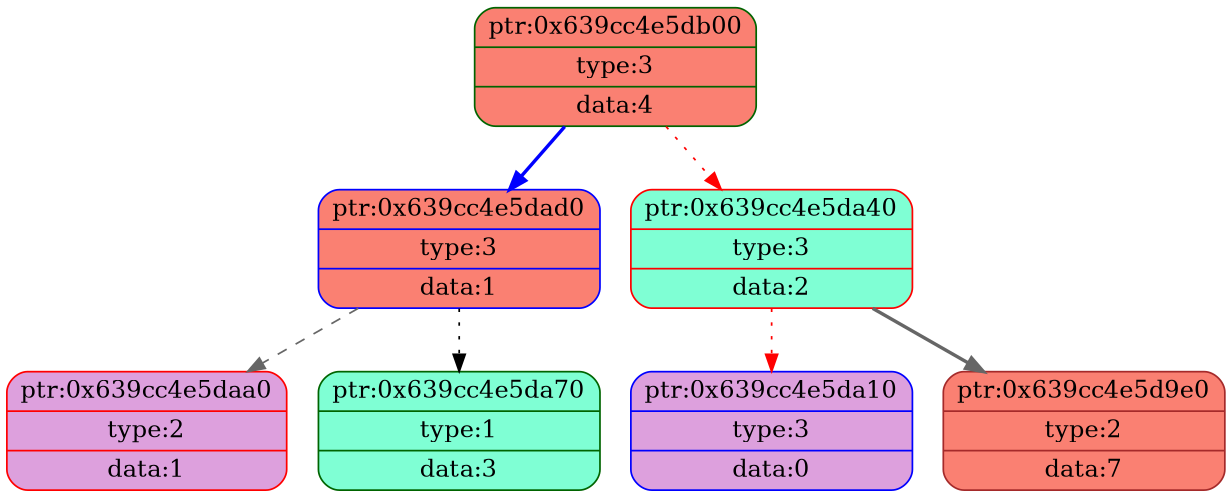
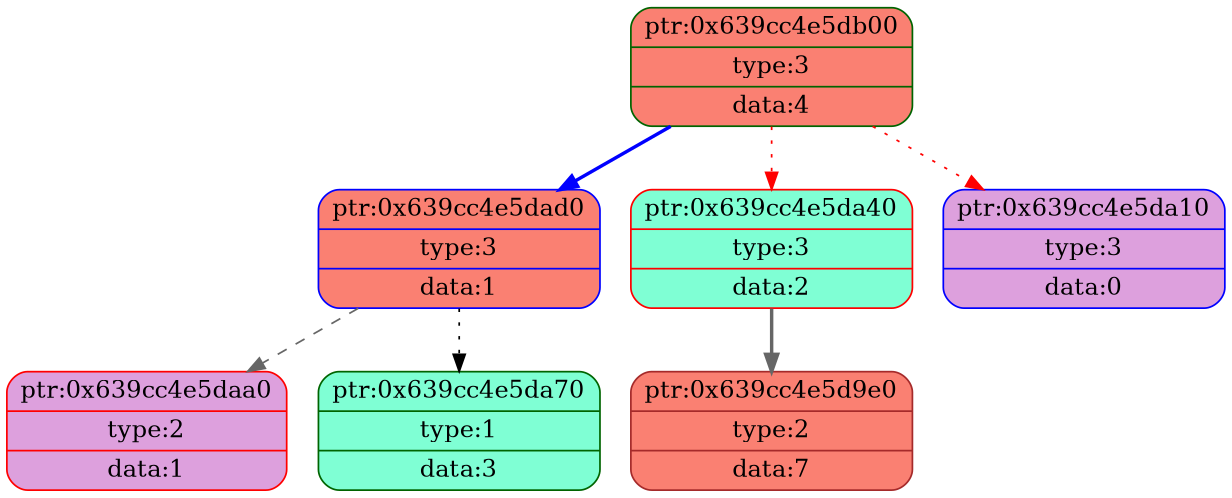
edge "ptr:0x639cc4e5da40" -> "ptr:0x639cc4e5da10": now "ptr:0x639cc4e5db00" -> "ptr:0x639cc4e5da10"
